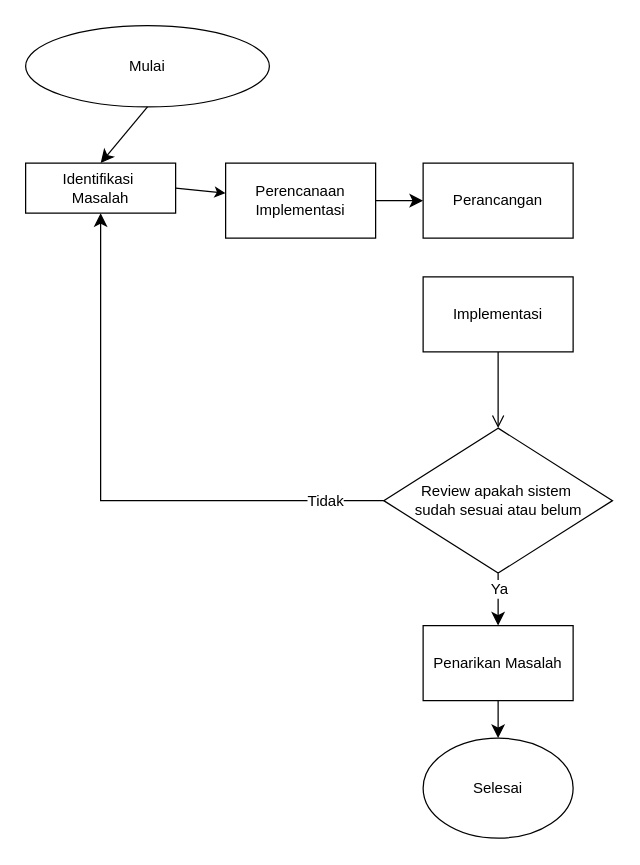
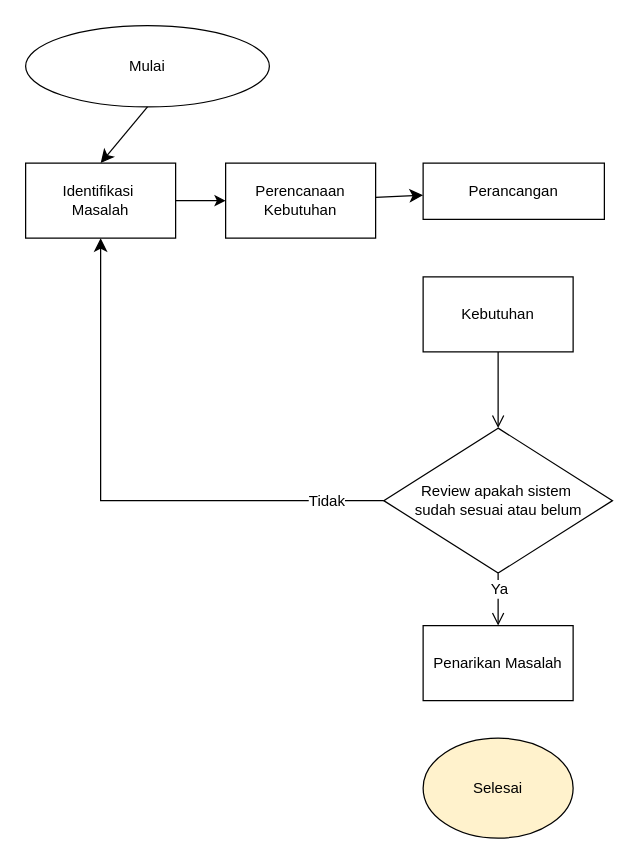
node "Identifikasi Masalah": size 150x50 -> 150x75
node "Perencanaan Implementasi": label "Perencanaan Implementasi" -> "Perencanaan Kebutuhan"
node "Perancangan": size 150x75 -> 181x56
node "Implementasi": label "Implementasi" -> "Kebutuhan"
edge "Review apakah sistem sudah sesuai atau belum" -> "Penarikan Masalah": arrowhead classic -> open
edge "Penarikan Masalah" -> "Selesai": removed
node "Selesai": fillcolor #ffffff -> #fff2cc
